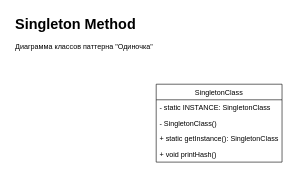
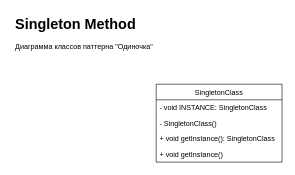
node "- static INSTANCE: SingletonClass": label "- static INSTANCE: SingletonClass" -> "- void INSTANCE: SingletonClass"
node "+ static getInstance(): SingletonClass": label "+ static getInstance(): SingletonClass" -> "+ void getInstance(): SingletonClass"
node "+ void printHash()": label "+ void printHash()" -> "+ void getInstance()"
